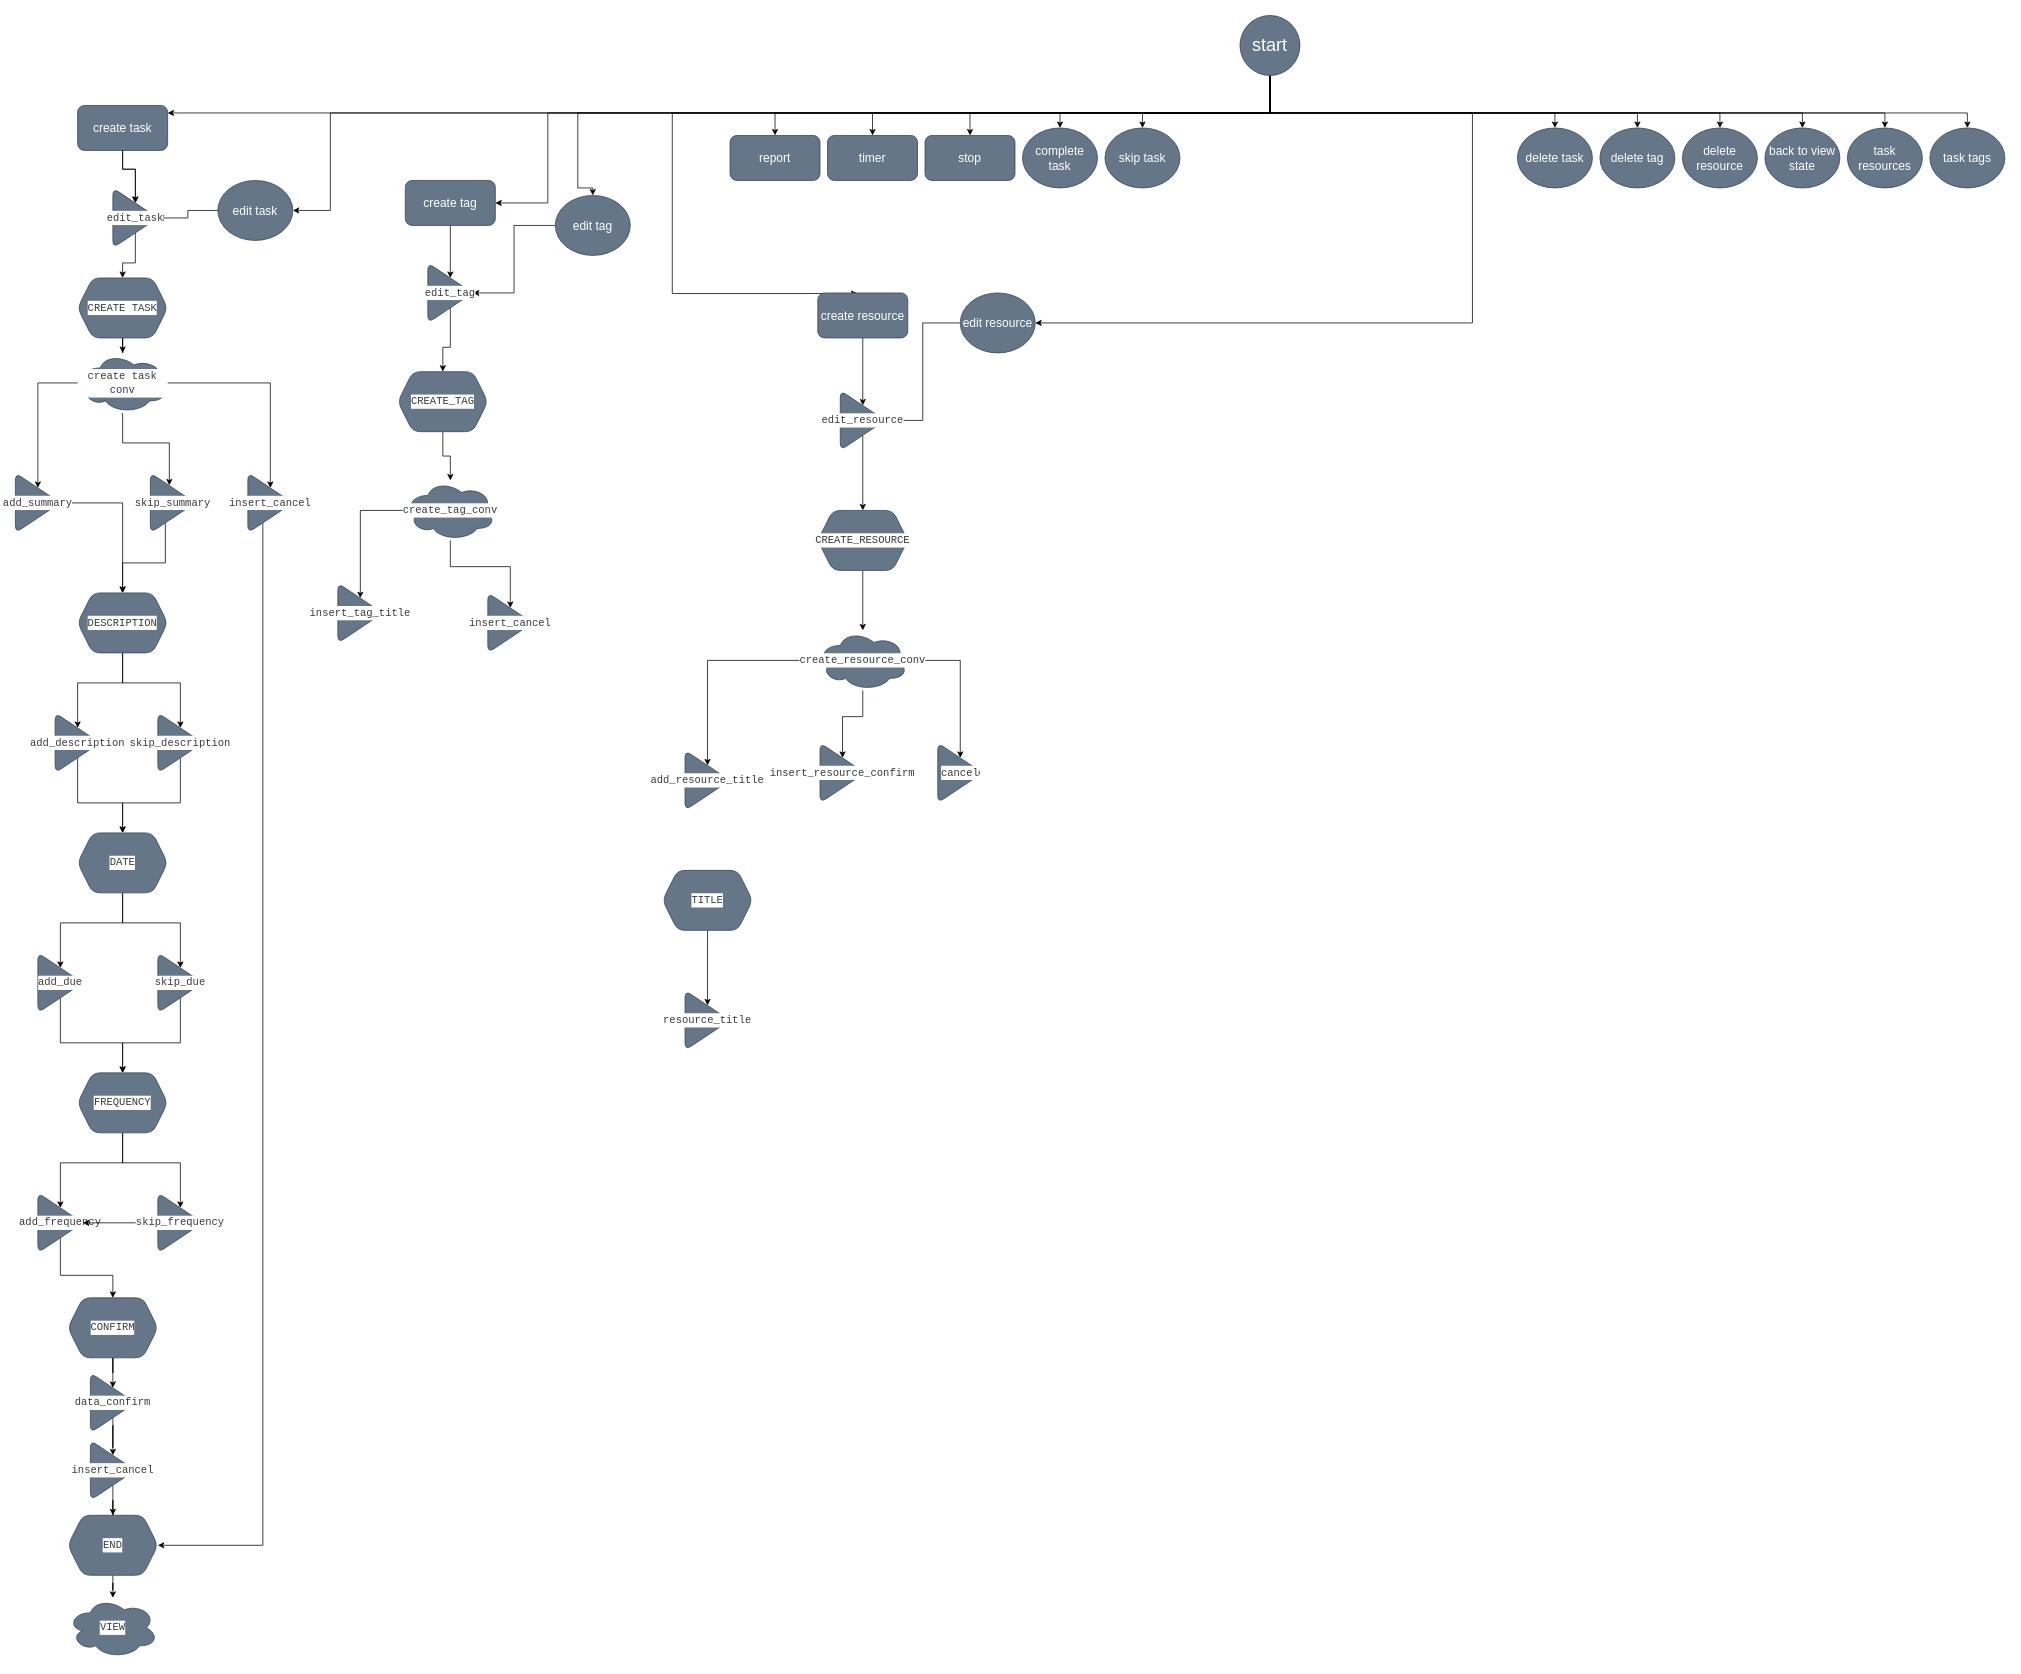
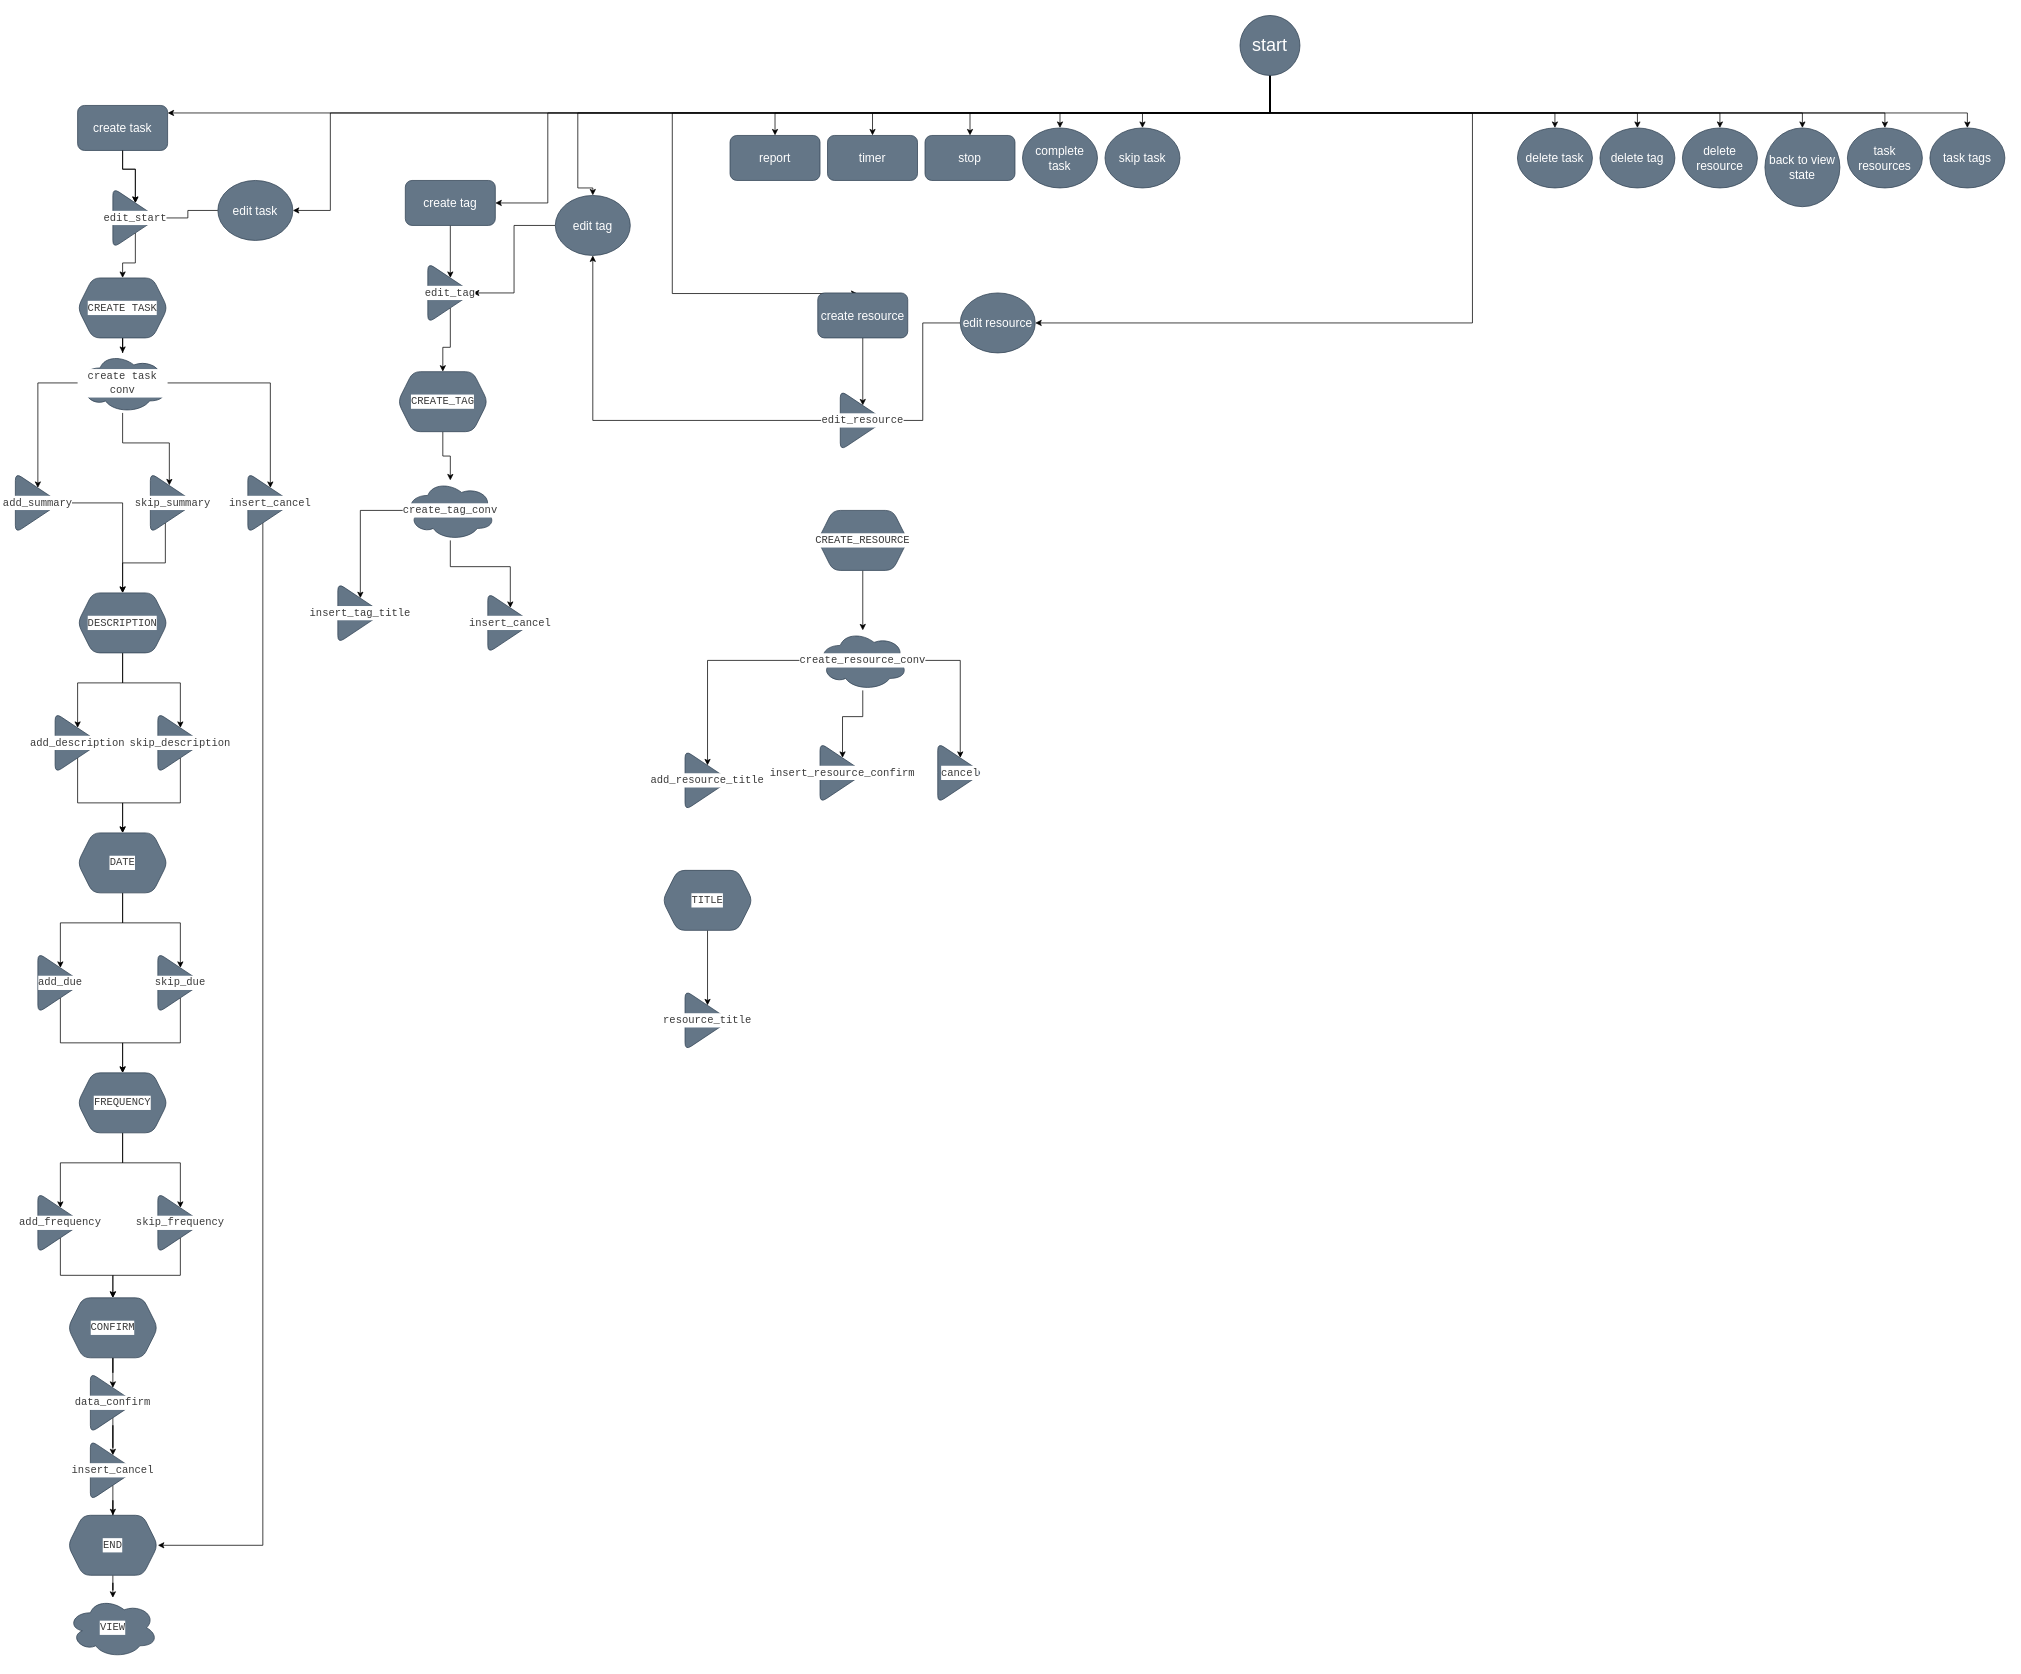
node "back to view state": size 75x60 -> 75x79
node "edit_task": label "edit_task" -> "edit_start"
edge "edit_resource" -> "CREATE_RESOURCE": now "edit_resource" -> "edit tag"
edge "skip_frequency" -> "add_frequency": now "skip_frequency" -> "CONFIRM"
